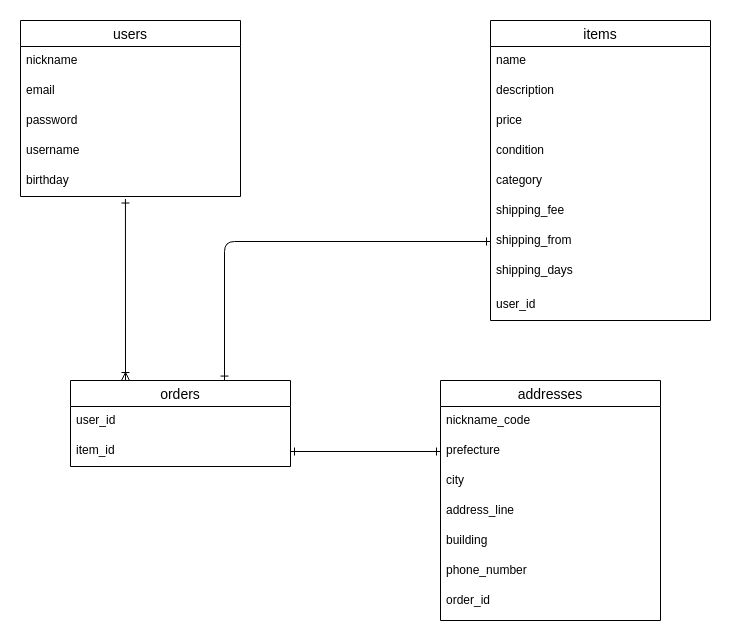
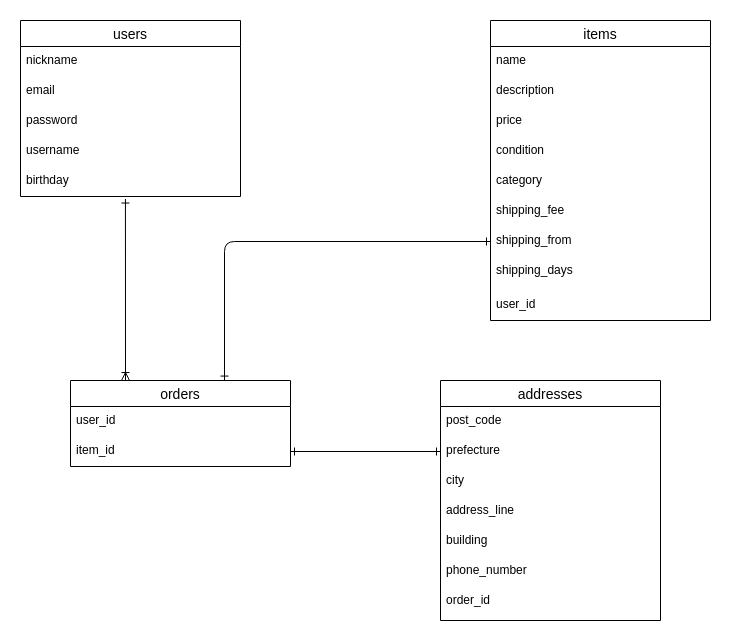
node "nickname_code": label "nickname_code" -> "post_code"
